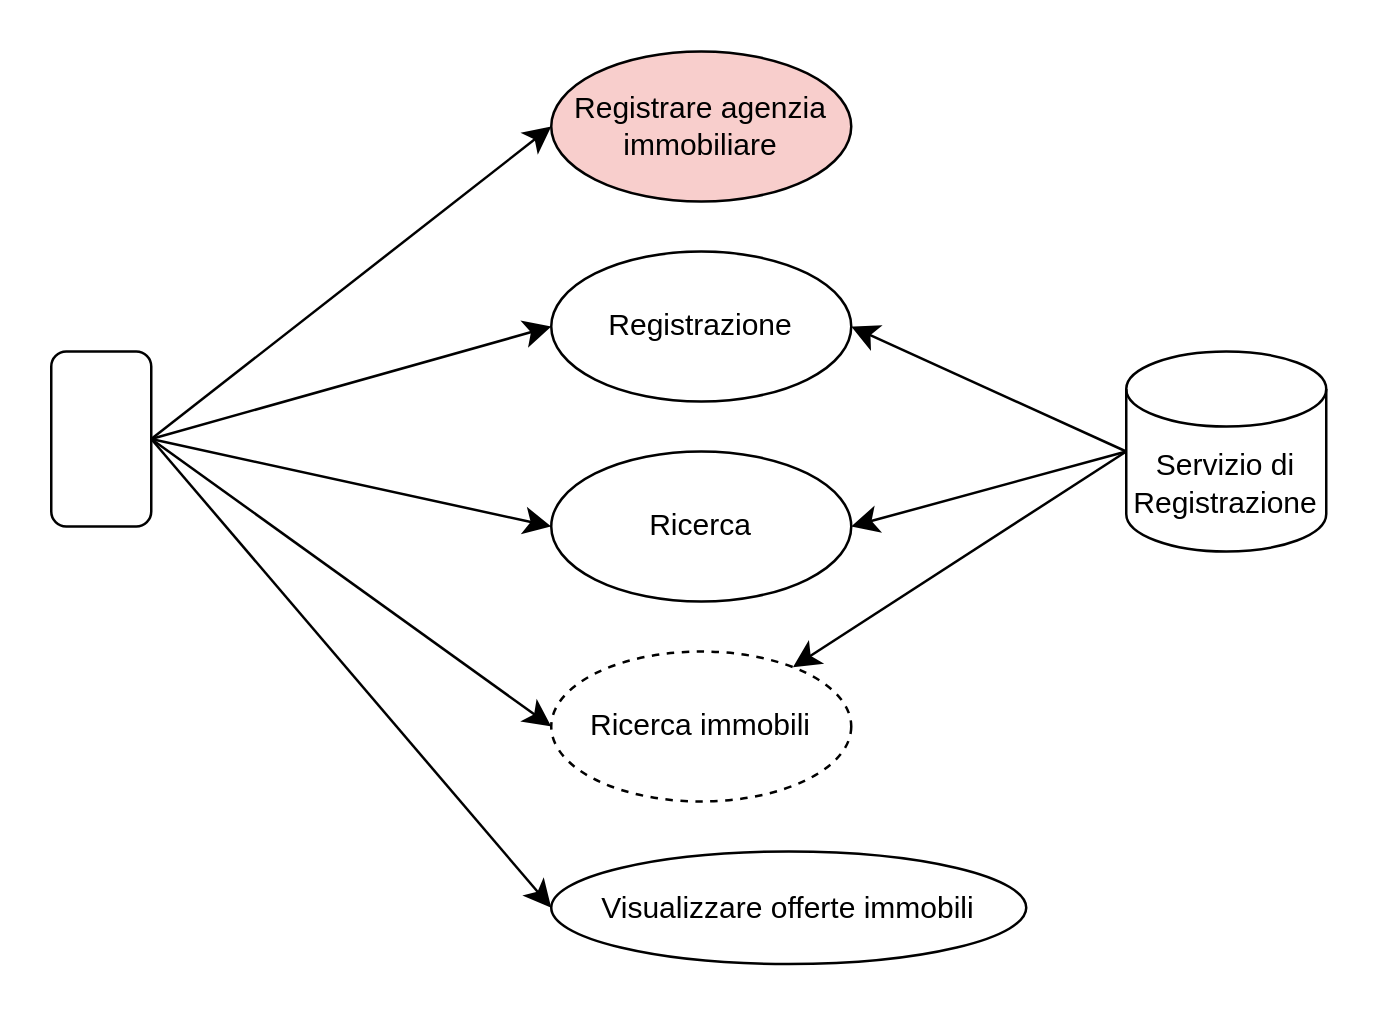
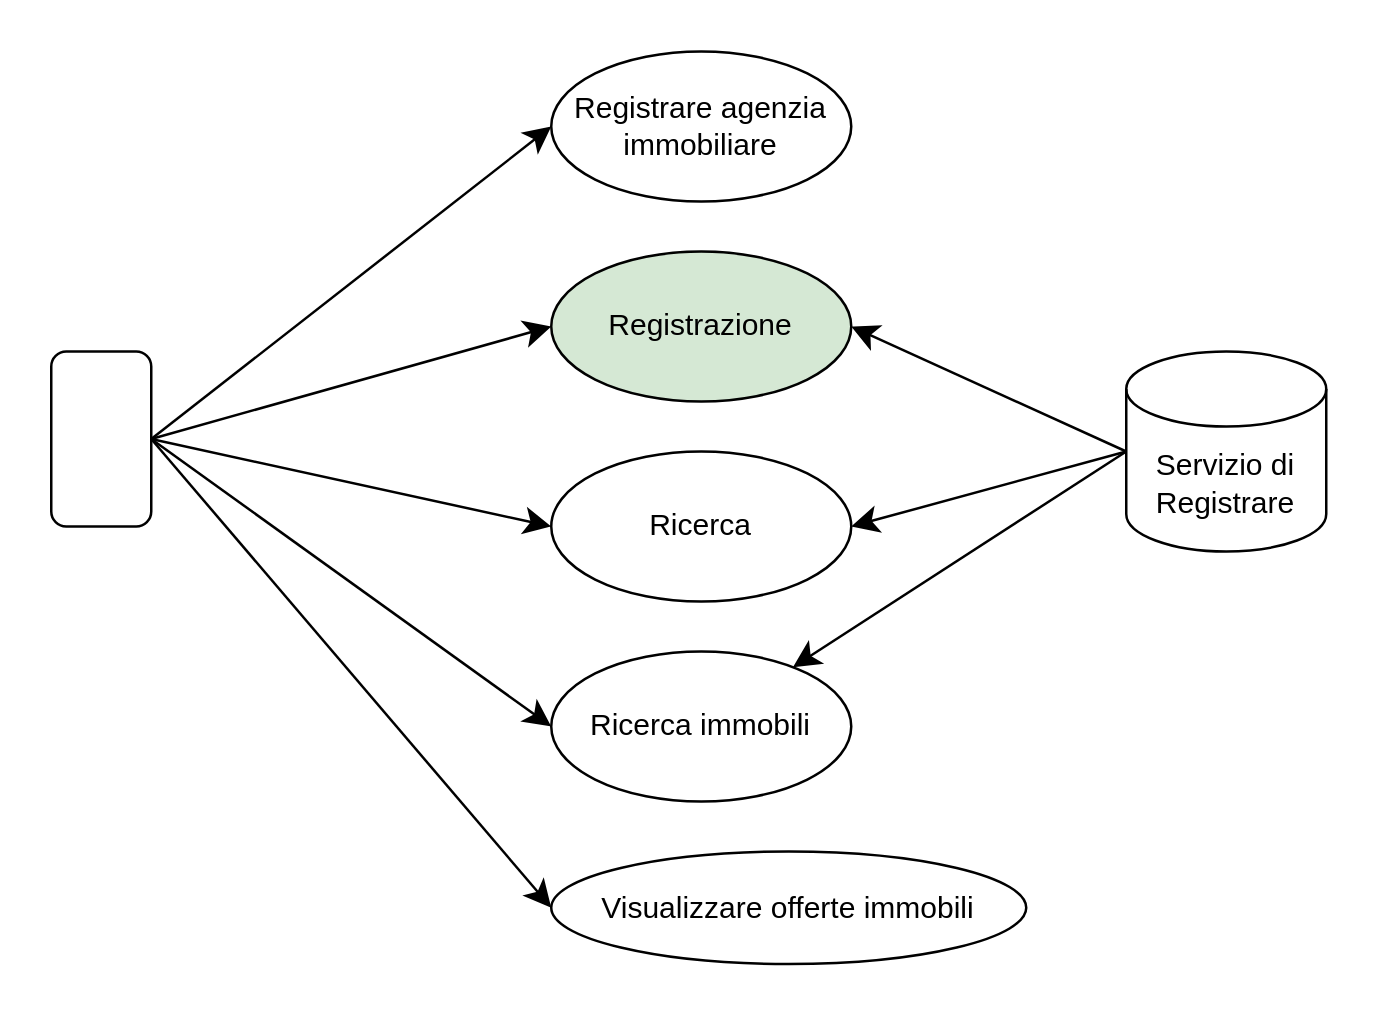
node "Registrare agenzia immobiliare": fillcolor #f8cecc -> #ffffff
node "Registrazione": fillcolor #ffffff -> #d5e8d4
node "Servizio di Registrazione": label "Servizio di Registrazione" -> "Servizio di Registrare"
node "Ricerca immobili": style dashed -> solid
